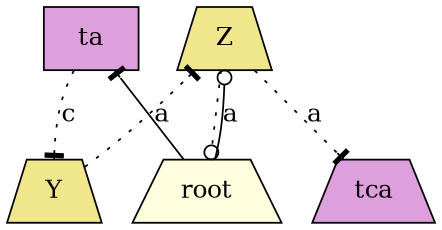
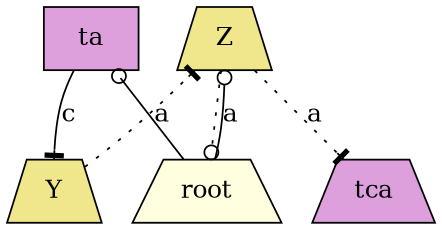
edge "ta" -> "Y": style dotted -> solid
edge "root" -> "ta": arrowhead tee -> odot
